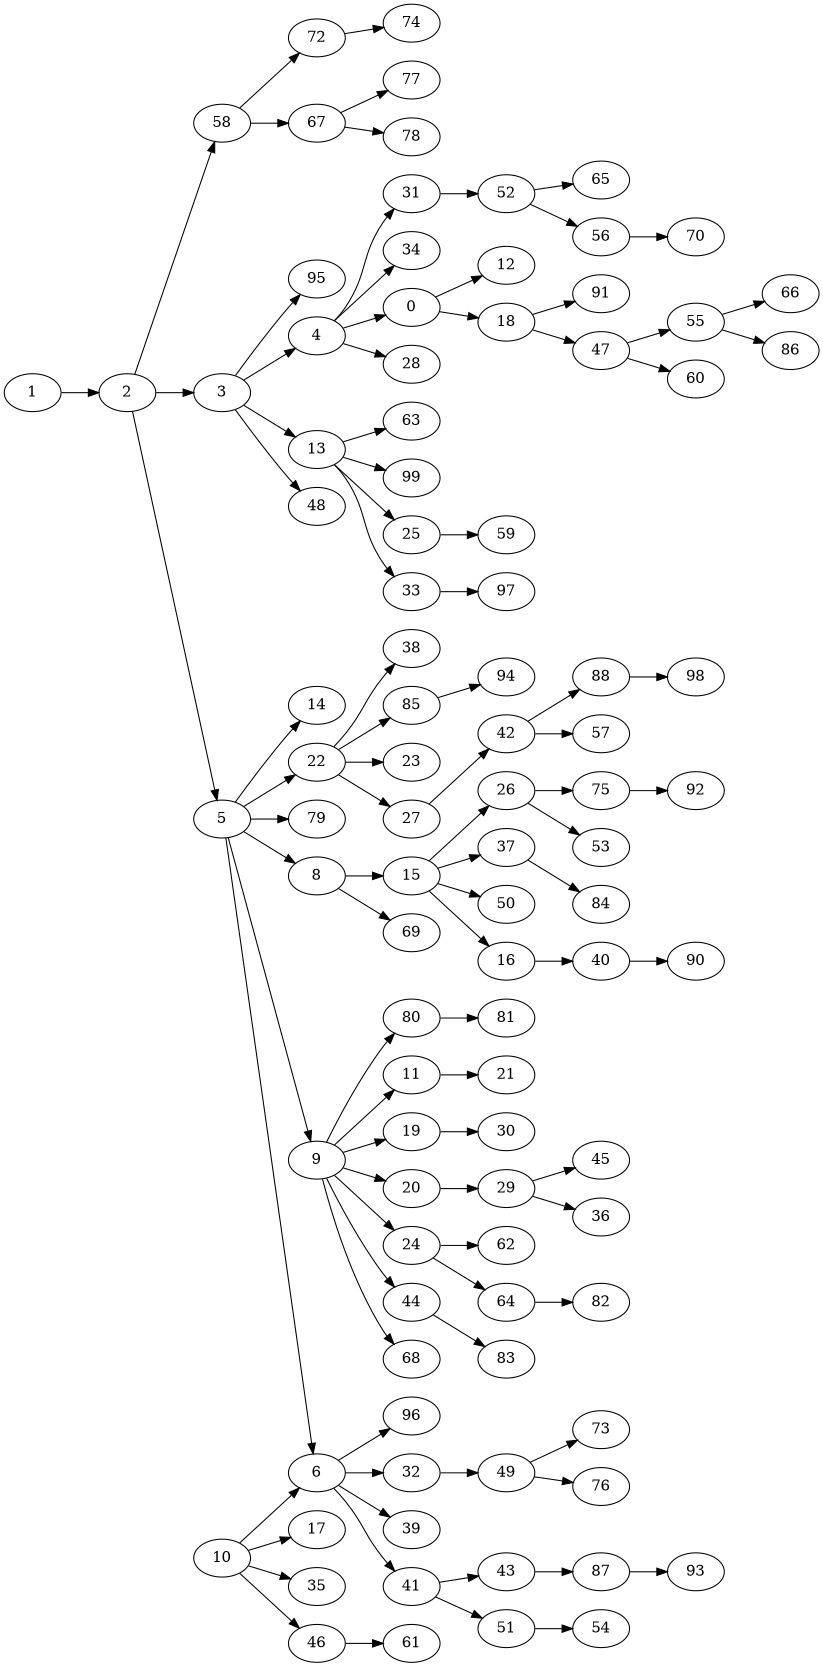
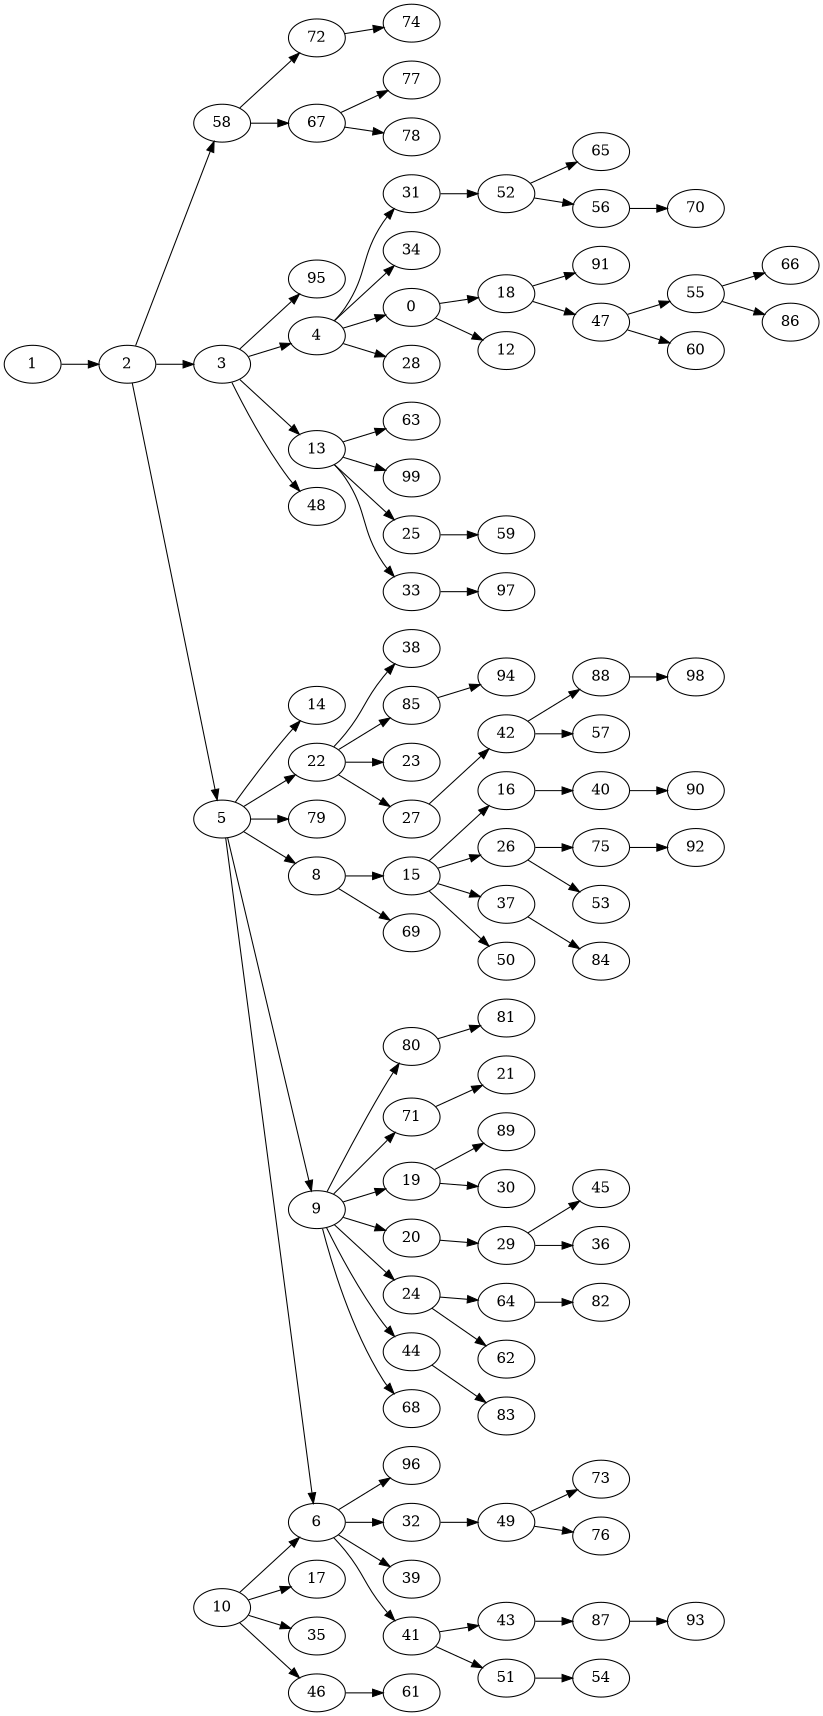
node "11": label "11" -> "71"
node "89": added
